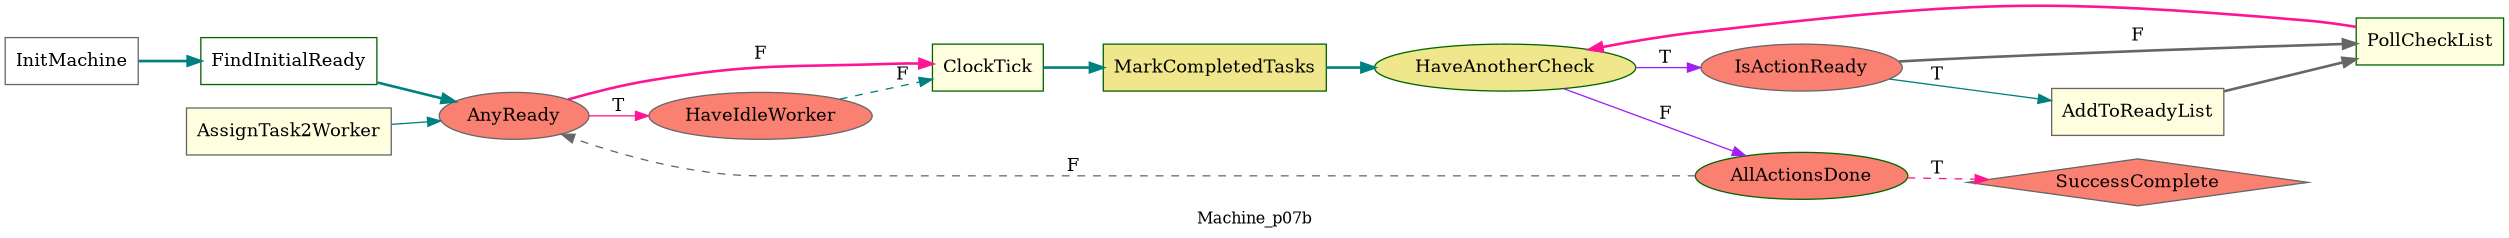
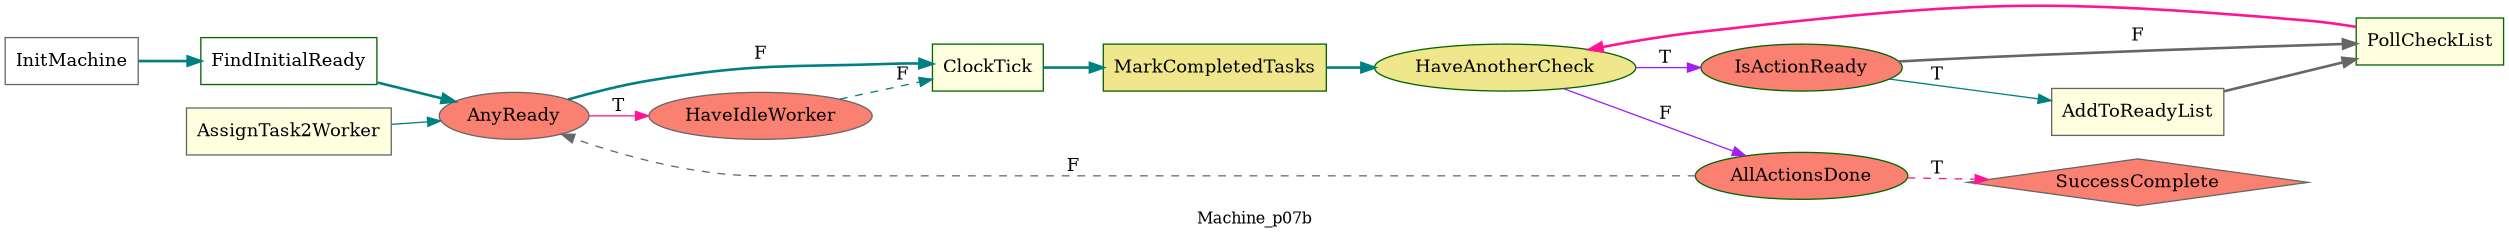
node "IsActionReady": color gray40 -> darkgreen
edge "AnyReady" -> "ClockTick": color deeppink -> teal
